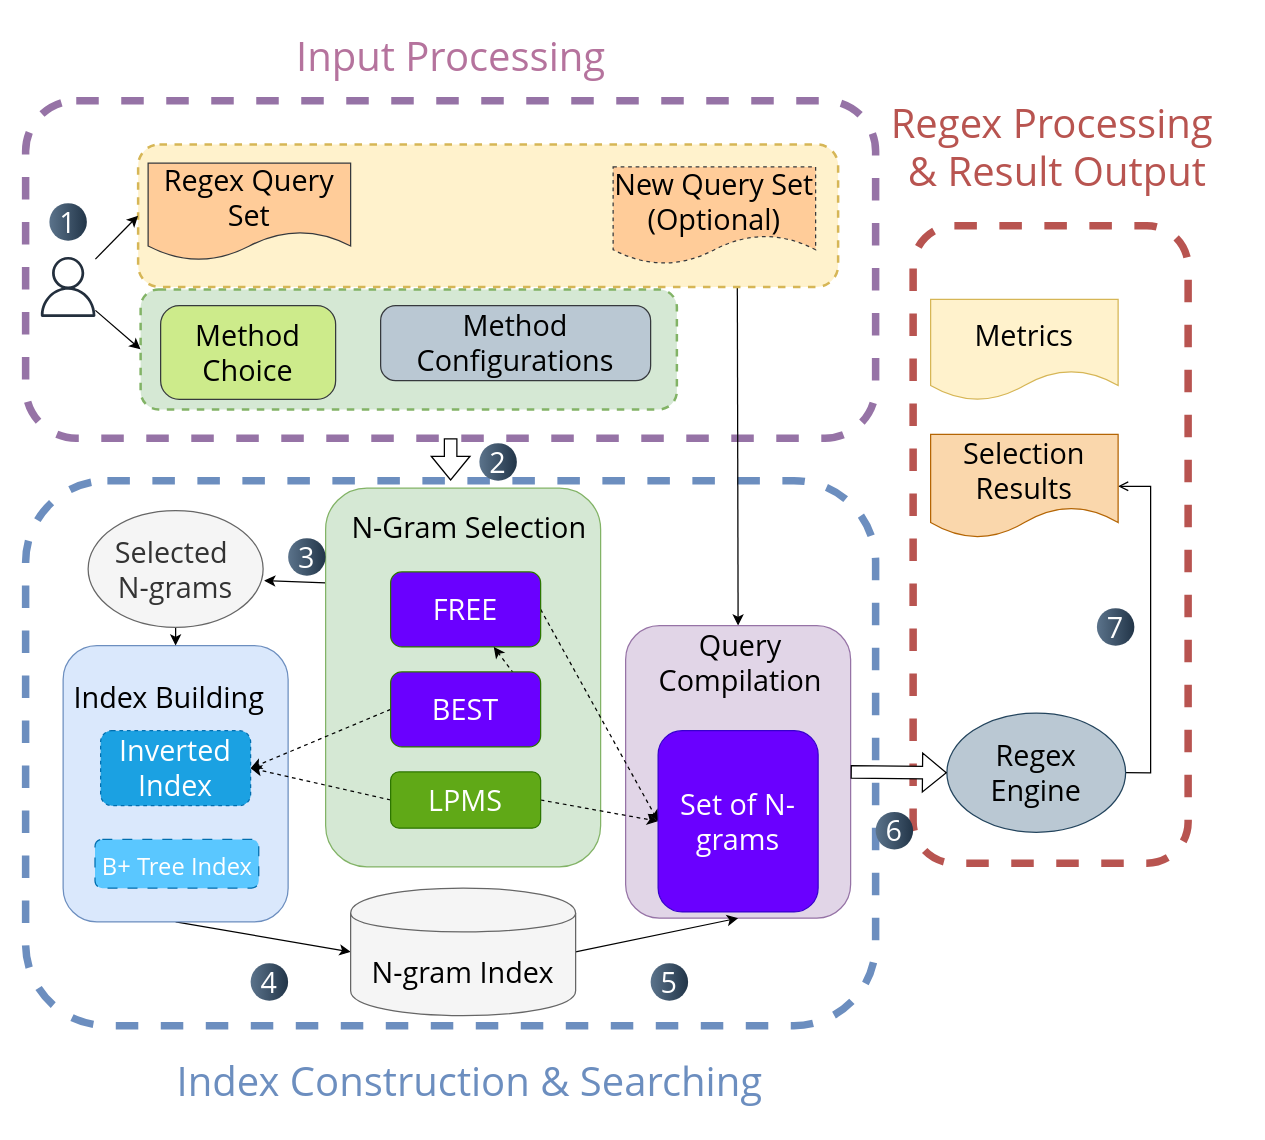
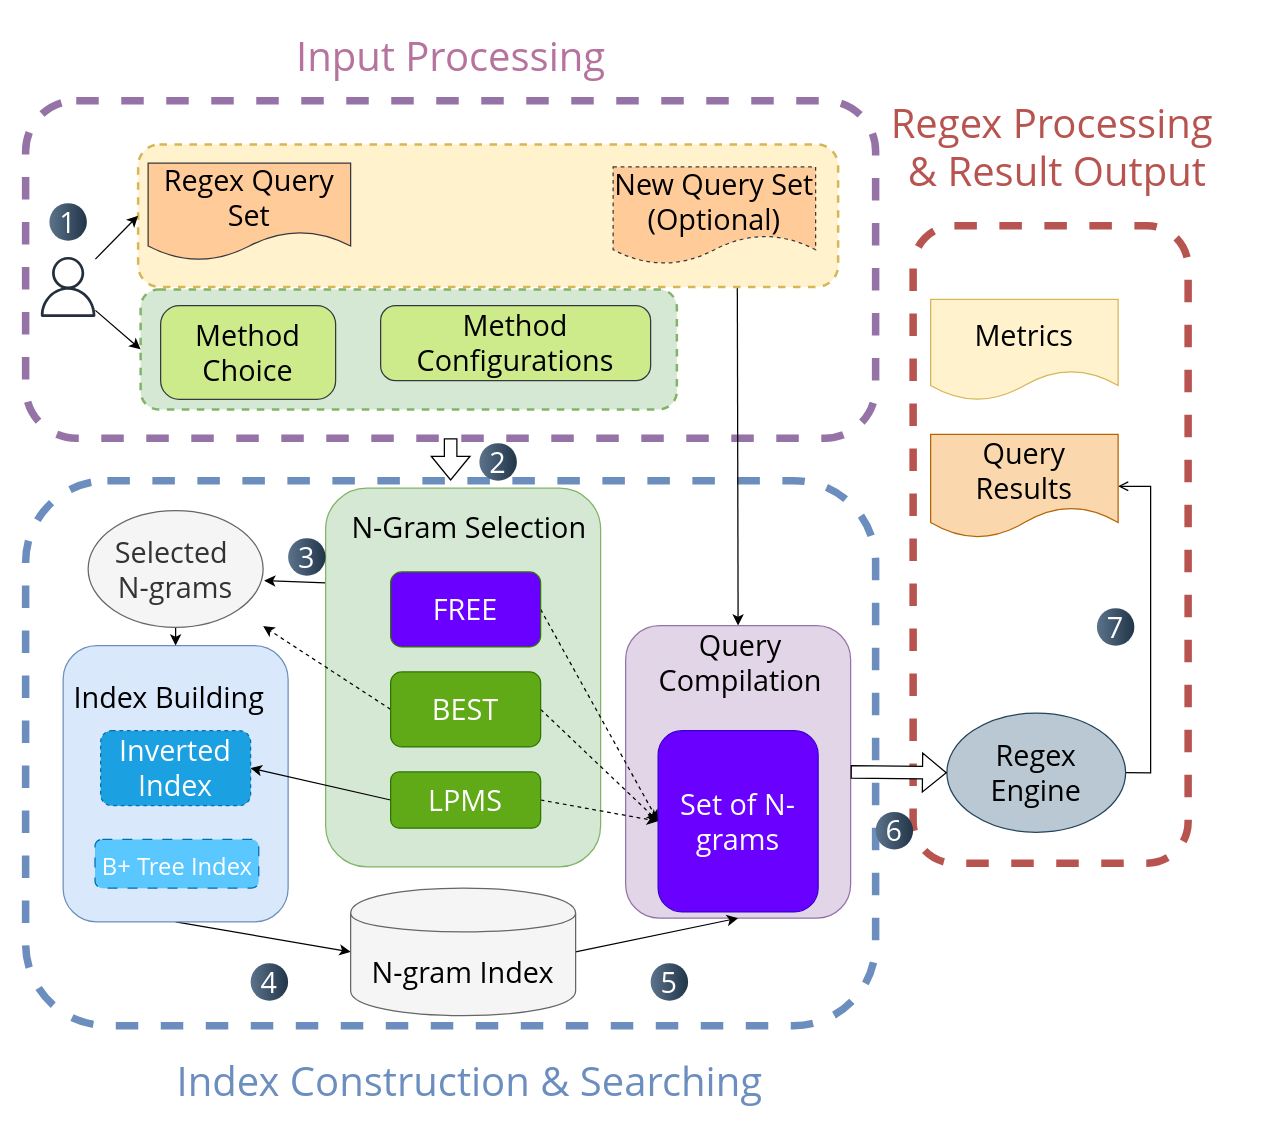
node "Method Configurations": fillcolor #bac8d3 -> #cdeb8b
node "Selection Results": label "Selection Results" -> "Query Results"
edge "BEST" -> "FREE": now "BEST" -> "Set of N-grams"
node "BEST": fillcolor #6a00ff -> #60a917
edge "BEST" -> "Inverted Index": now "BEST" -> "Selected N-grams"
edge "LPMS" -> "Inverted Index": style dashed -> solid
